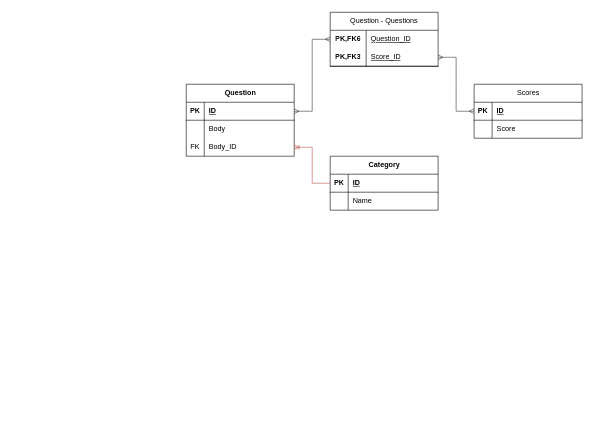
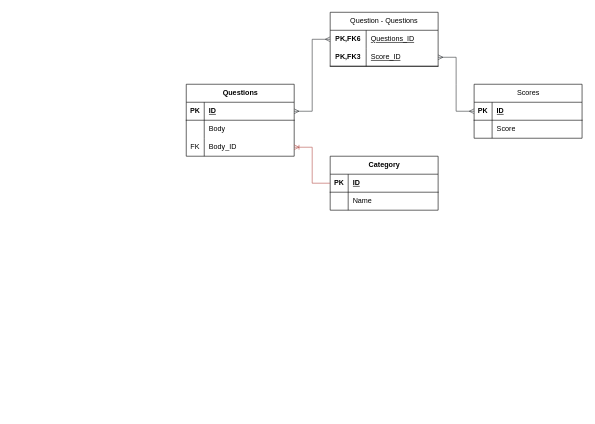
node "Question_ID": label "Question_ID" -> "Questions_ID"
node "Question": label "Question" -> "Questions"
